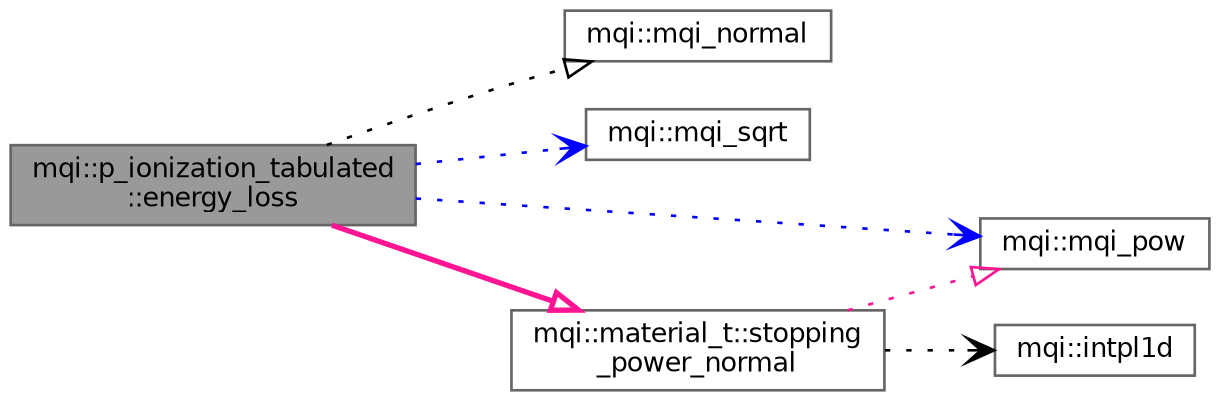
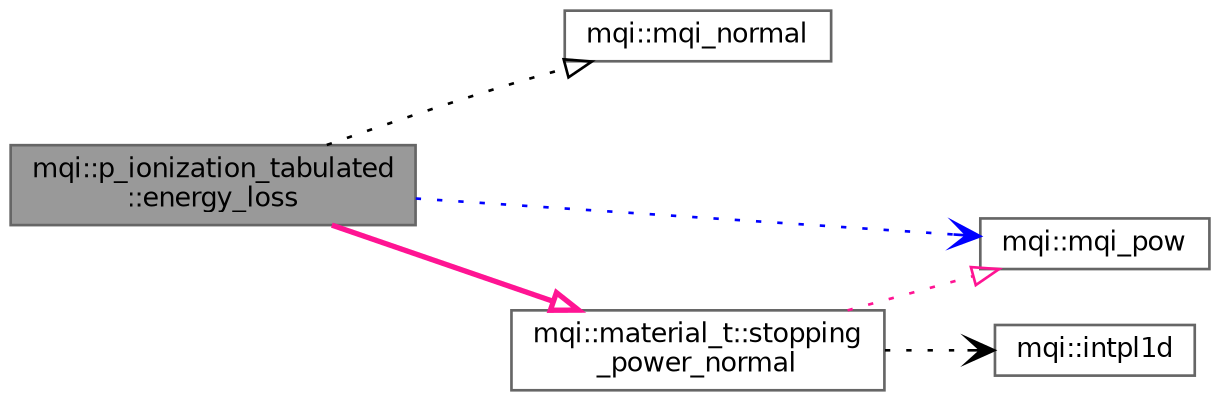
node "mqi::mqi_sqrt": removed
